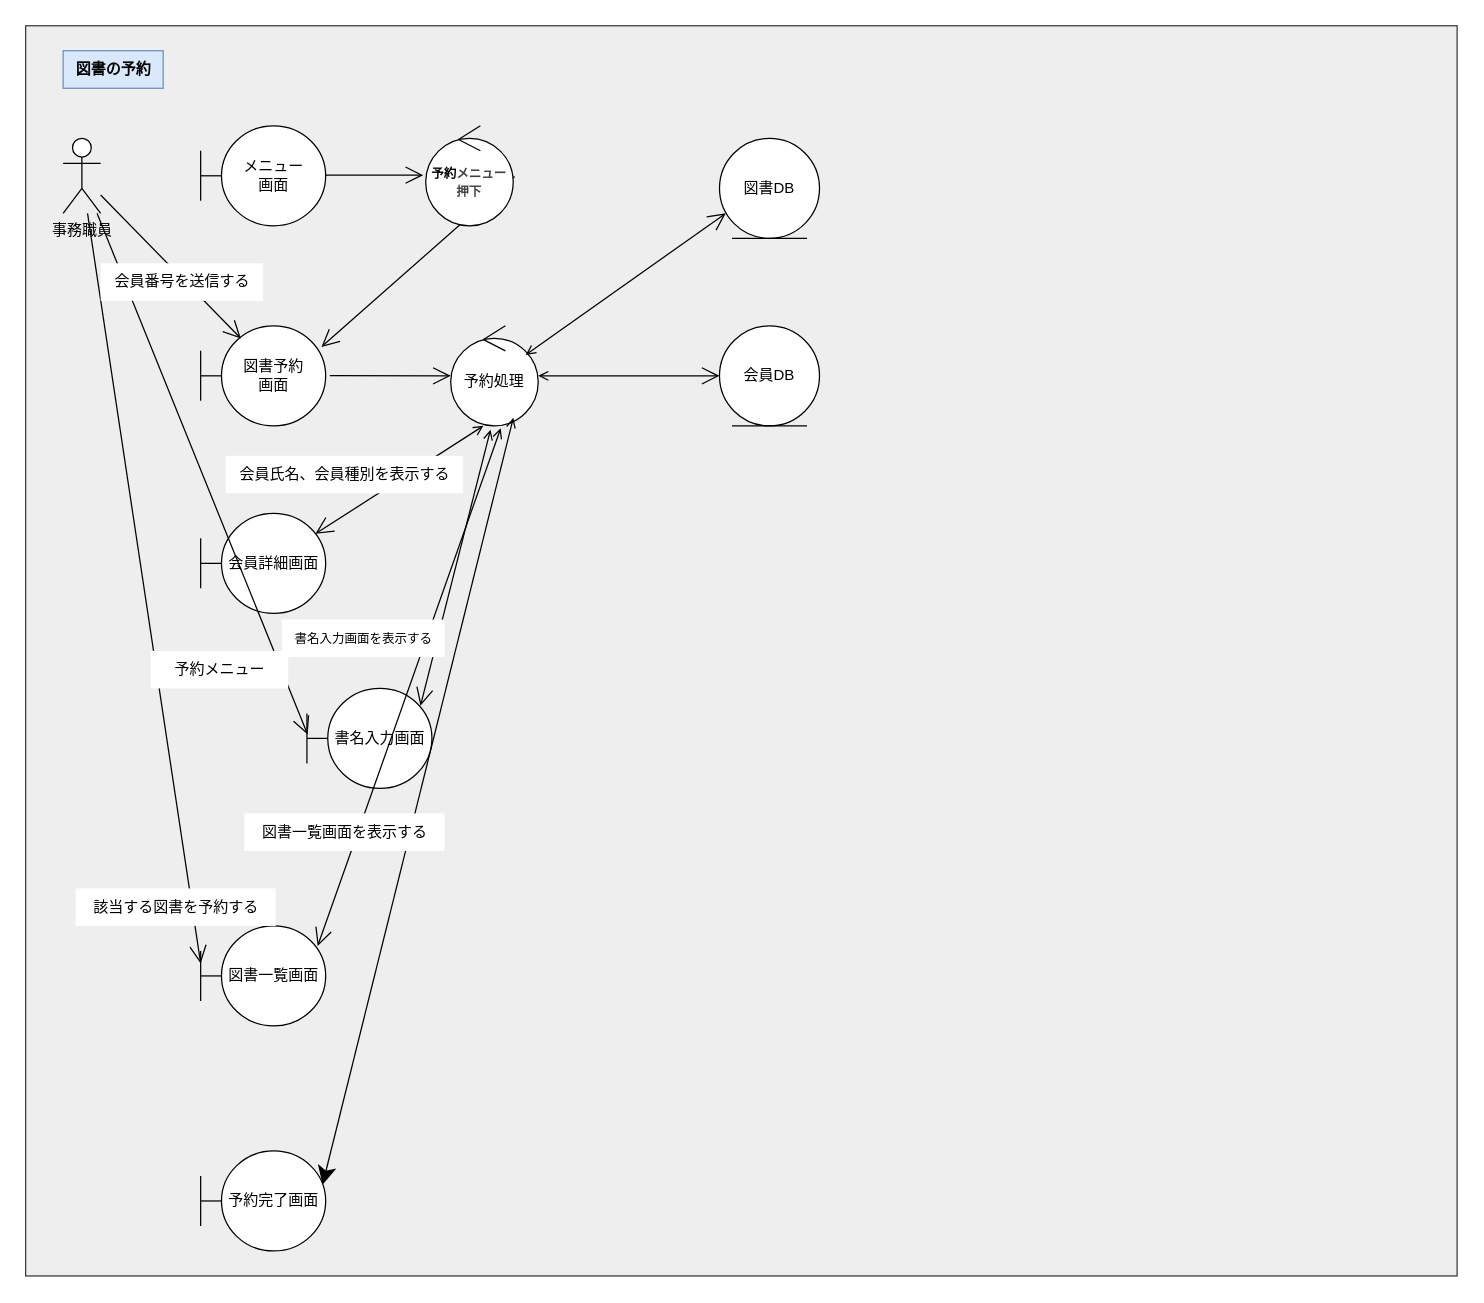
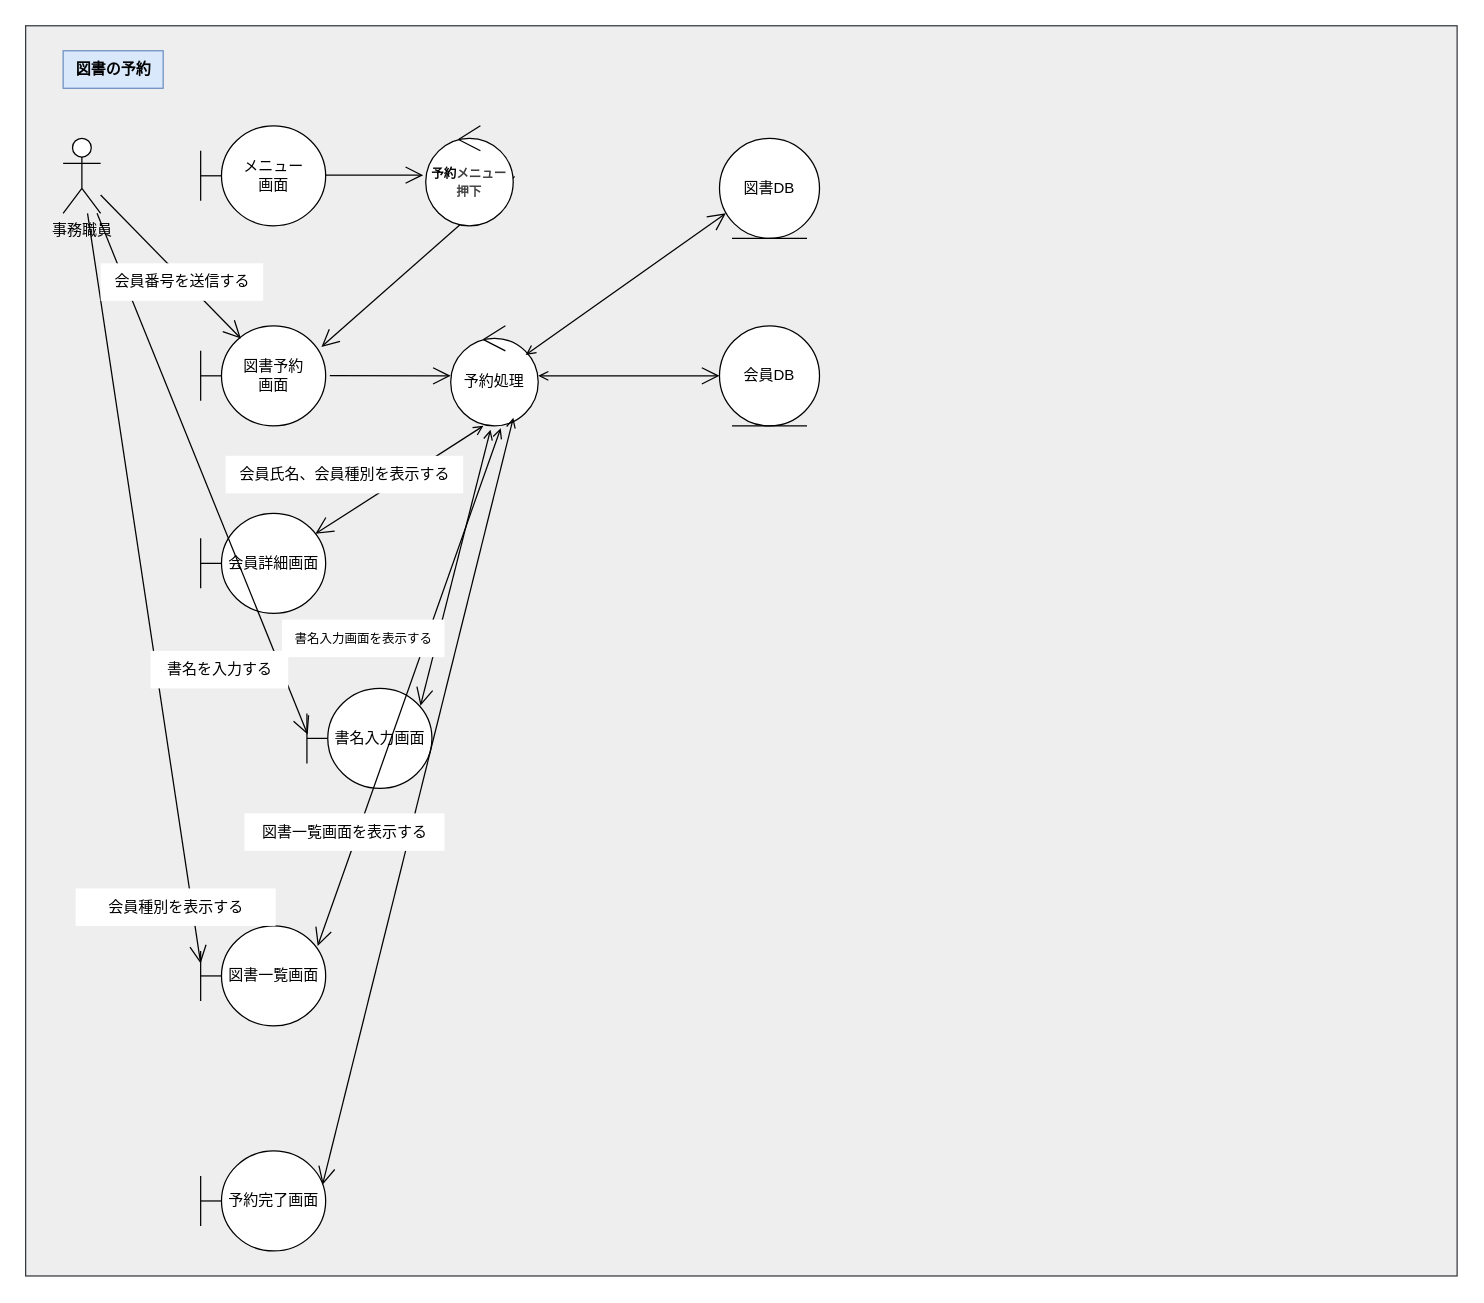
node "予約メニュー": label "予約メニュー" -> "書名を入力する"
node "該当する図書を予約する": label "該当する図書を予約する" -> "会員種別を表示する"
edge "予約処理" -- "予約完了画面": arrowhead classic -> open
